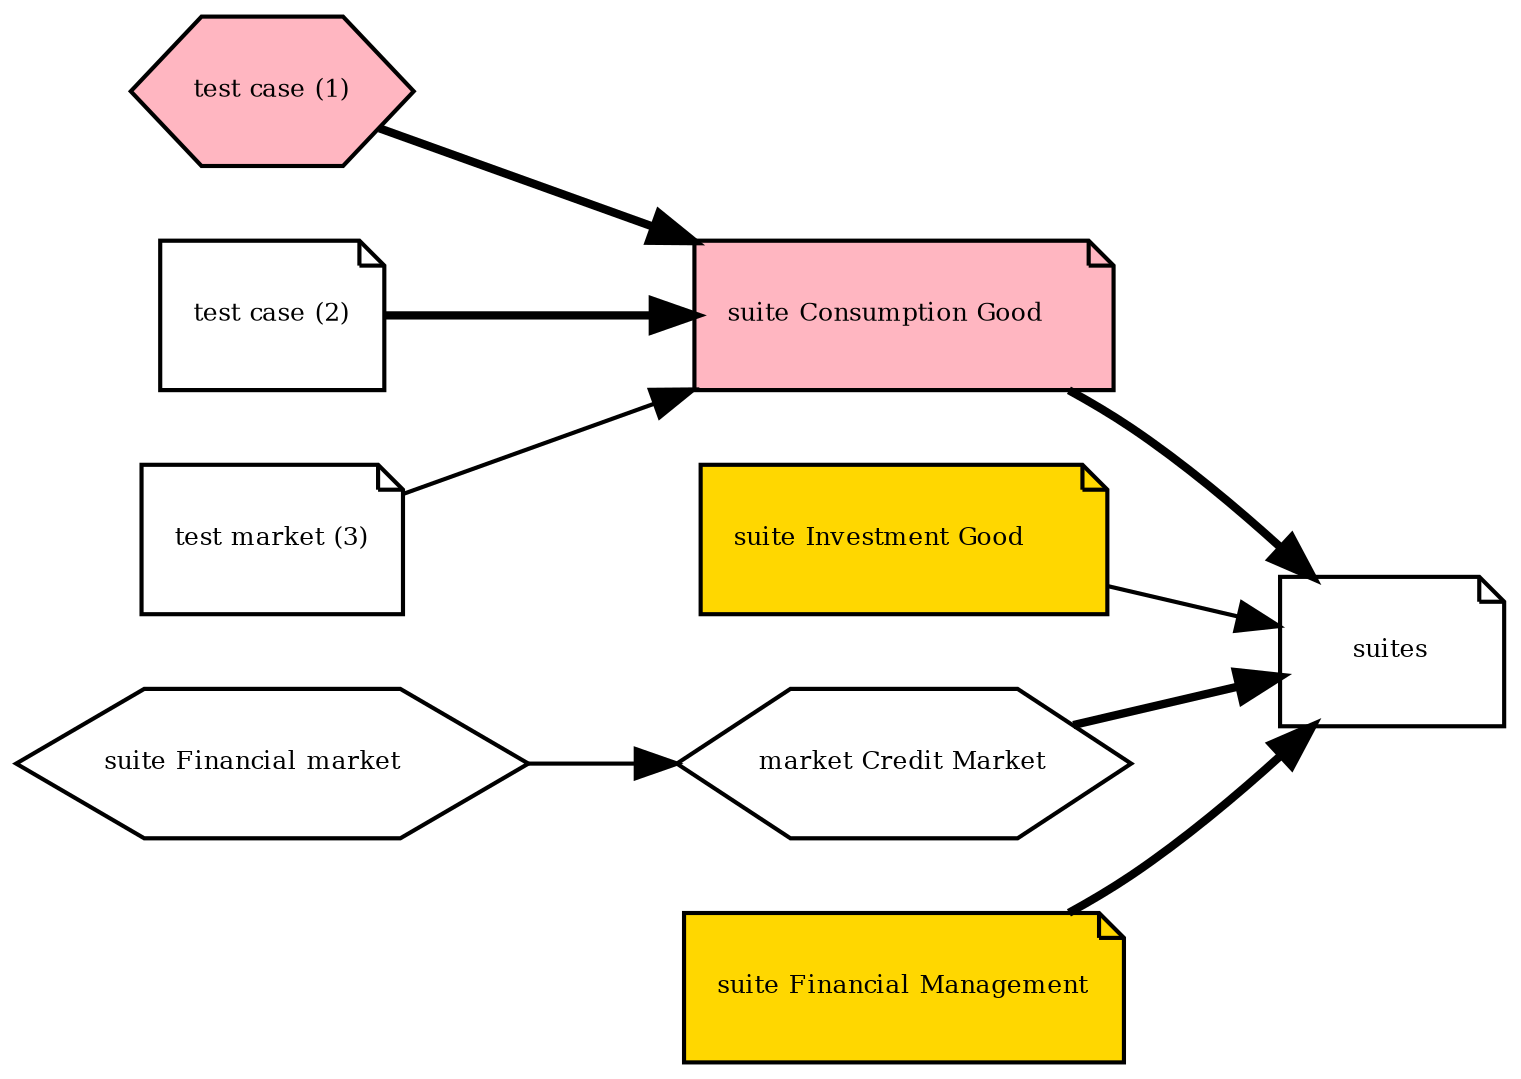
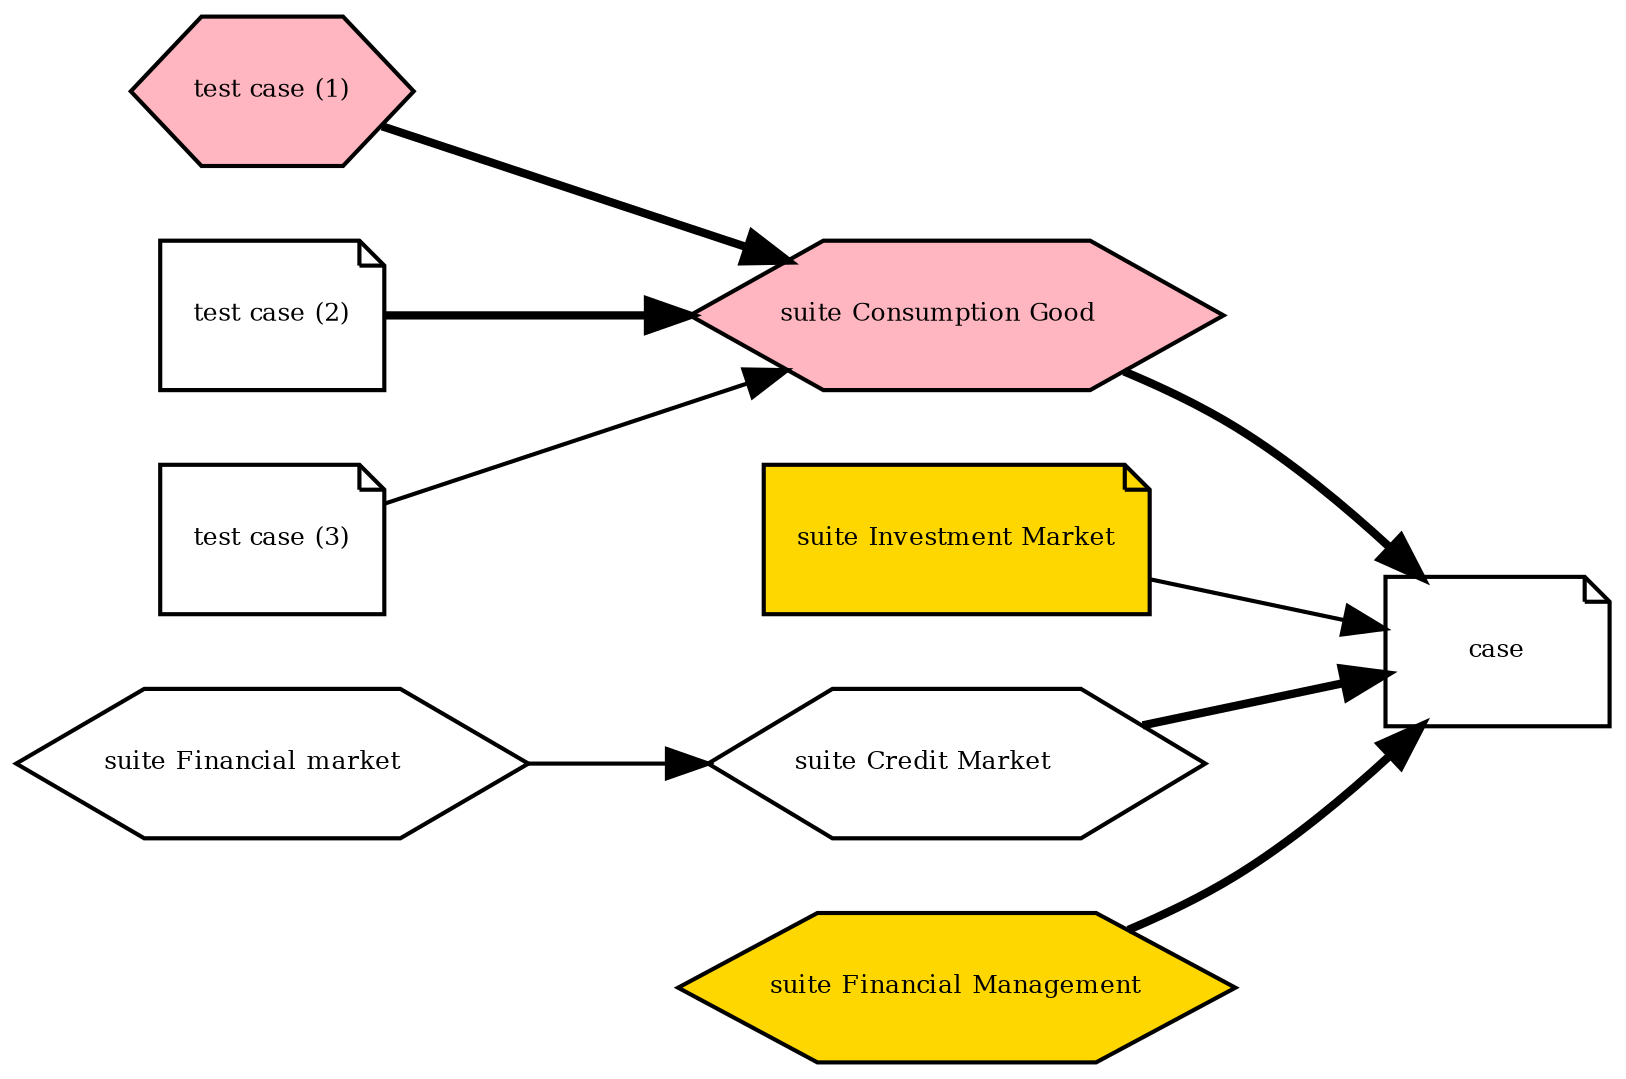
node "suite Consumption Good": shape note -> hexagon
node "test market (3)": label "test market (3)" -> "test case (3)"
node "suite Investment Good": label "suite Investment Good" -> "suite Investment Market"
node "suites": label "suites" -> "case"
node "market Credit Market": label "market Credit Market" -> "suite Credit Market"
node "suite Financial Management": shape note -> hexagon
